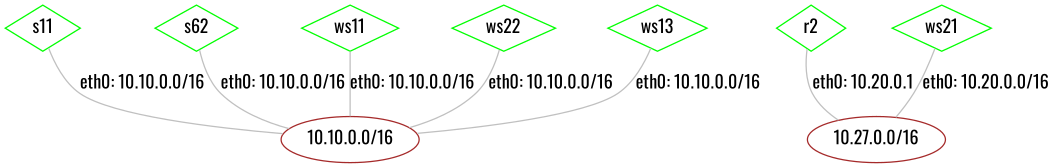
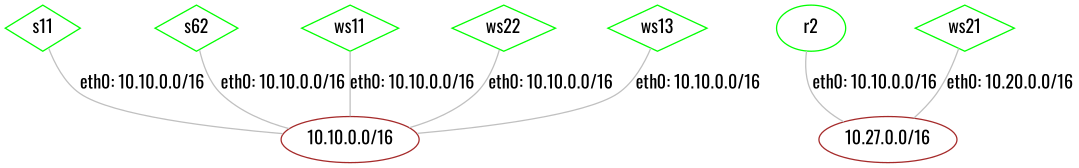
node "r2": shape diamond -> ellipse
edge "r2" -- "10.27.0.0/16": label "eth0: 10.20.0.1" -> "eth0: 10.10.0.0/16"
